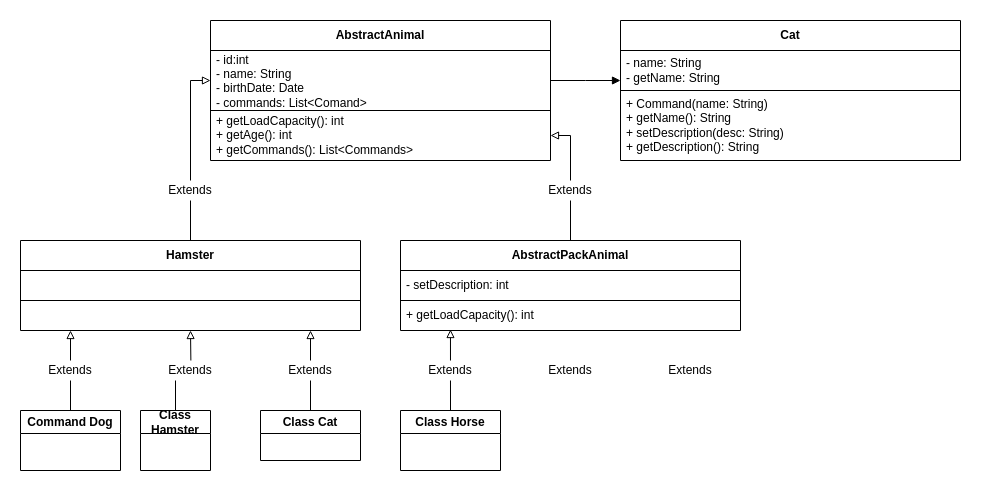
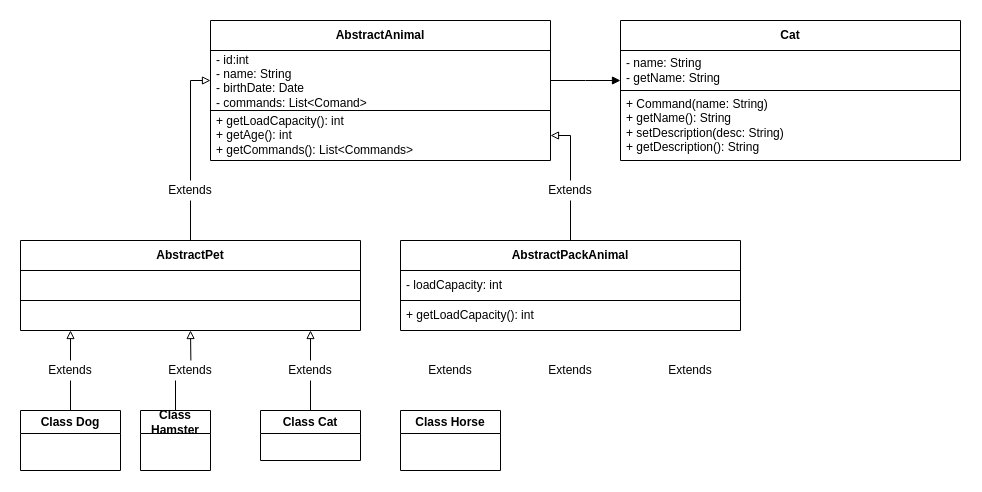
node "Hamster": label "Hamster" -> "AbstractPet"
node "- setDescription: int": label "- setDescription: int" -> "- loadCapacity: int"
edge "Class Horse" -> "+ getLoadCapacity(): int": removed
node "Command Dog": label "Command Dog" -> "Class Dog"
